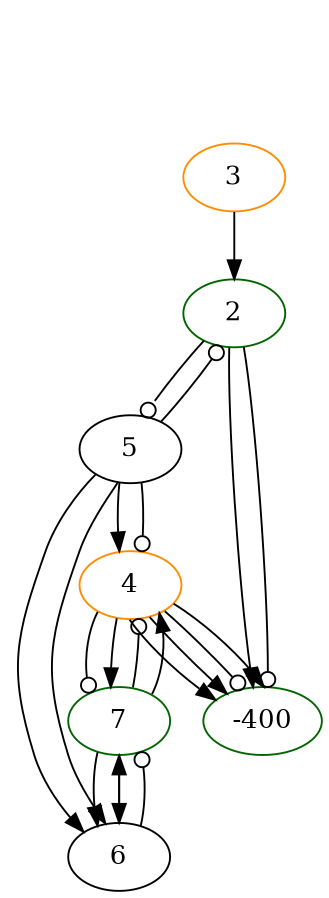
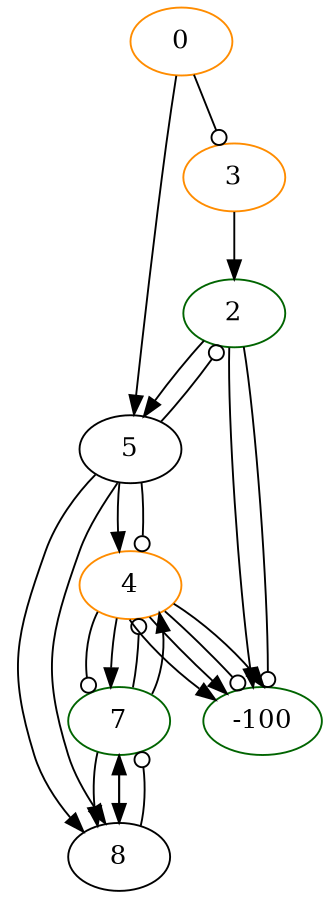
node "0": added
edge "2" -> "5": arrowhead odot -> normal
node "-400": label "-400" -> "-100"
node "6": label "6" -> "8"
